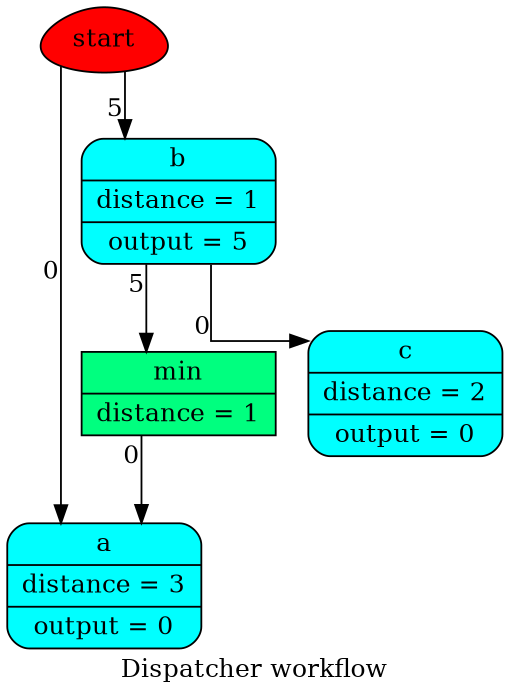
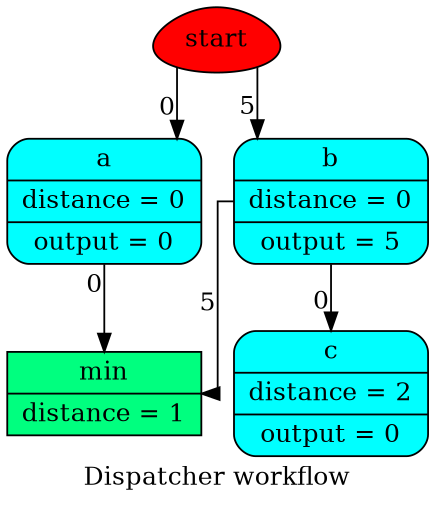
node "b": text "distance = 1" -> "distance = 0"
edge "min" -> "a": reversed
node "a": text "distance = 3" -> "distance = 0"
